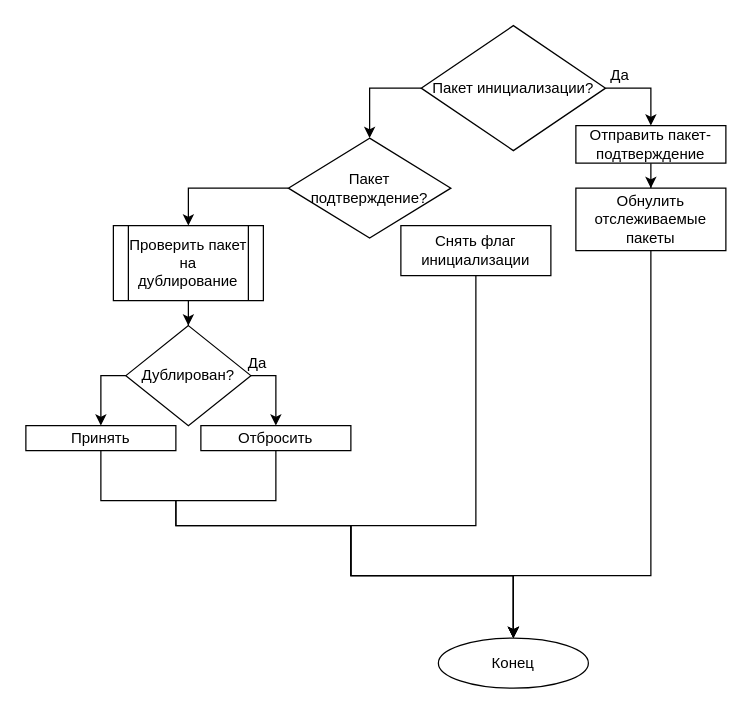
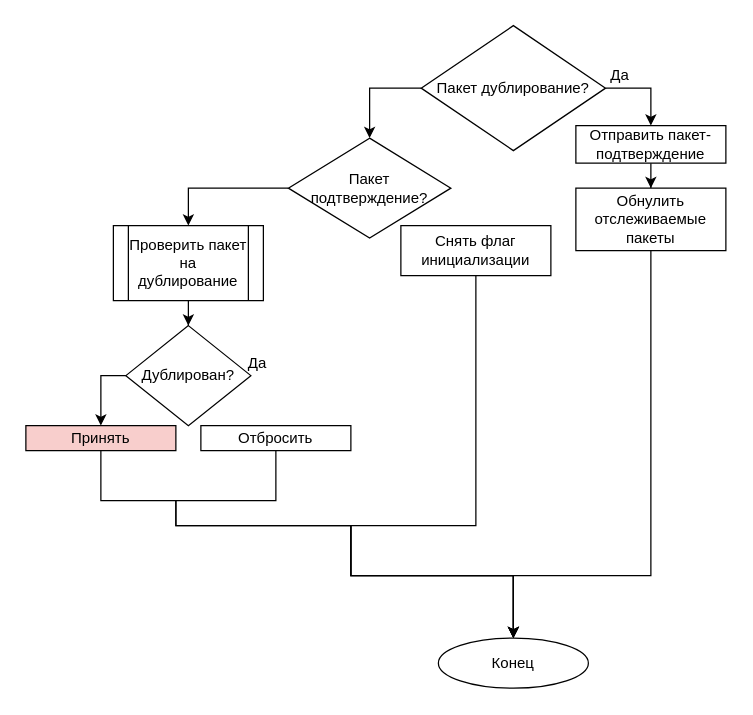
node "Пакет инициализации?": label "Пакет инициализации?" -> "Пакет дублирование?"
edge "Дублирован?" -> "Отбросить": removed
node "Принять": fillcolor #ffffff -> #f8cecc
